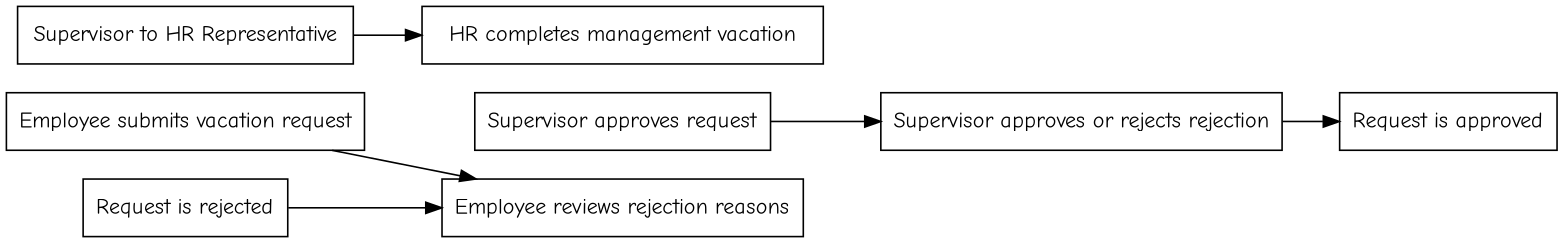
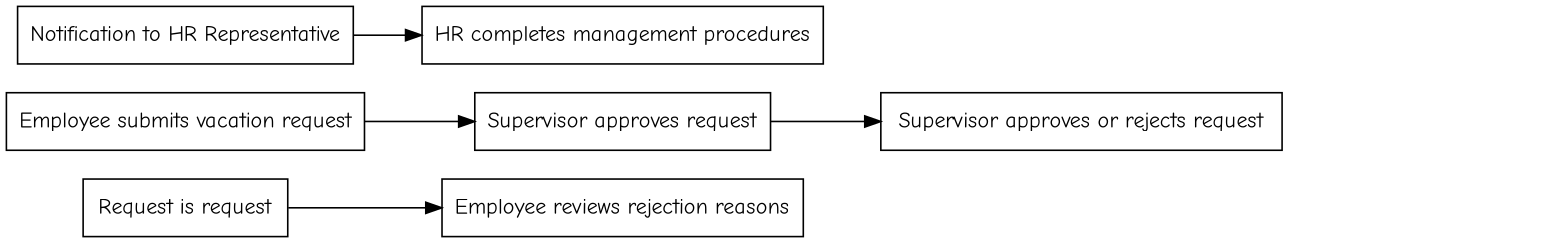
node "Supervisor to HR Representative": label "Supervisor to HR Representative" -> "Notification to HR Representative"
node "HR completes management vacation": label "HR completes management vacation" -> "HR completes management procedures"
node "Supervisor approves or rejects rejection": label "Supervisor approves or rejects rejection" -> "Supervisor approves or rejects request"
node "Request is approved": removed
edge "Employee submits vacation request" -> "Employee reviews rejection reasons": now "Employee submits vacation request" -> "Supervisor approves request"
node "Request is rejected": label "Request is rejected" -> "Request is request"
